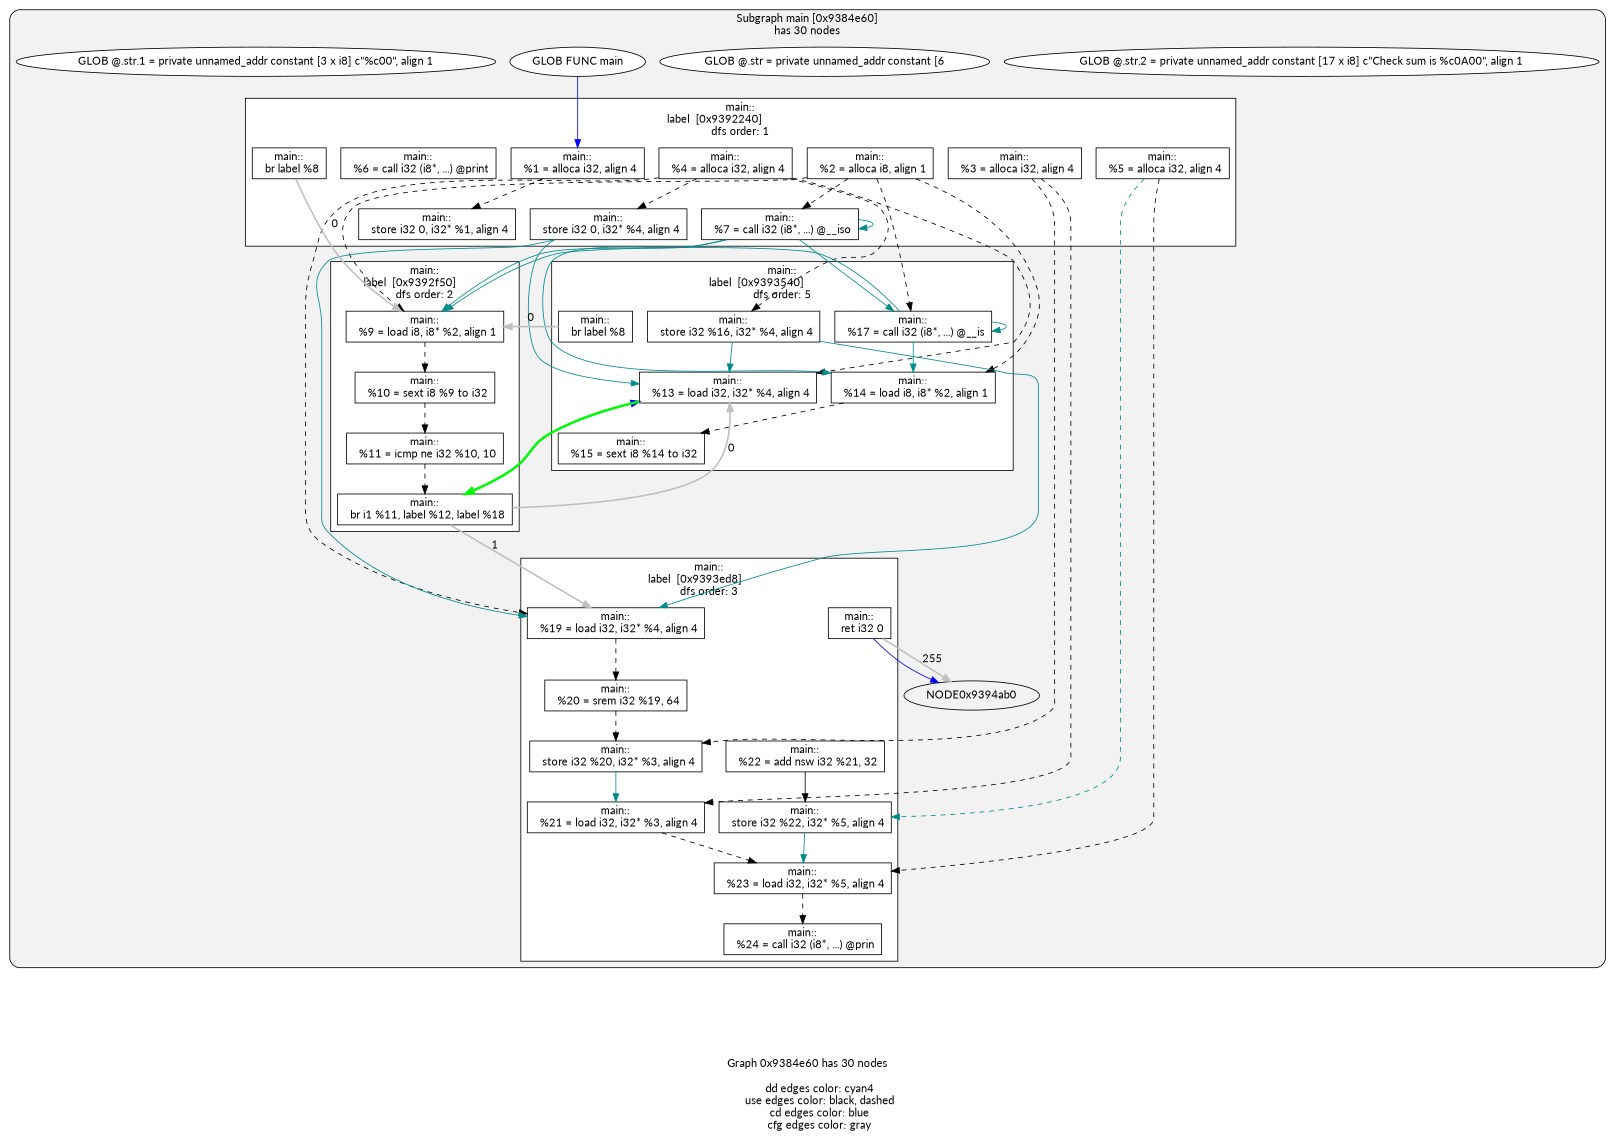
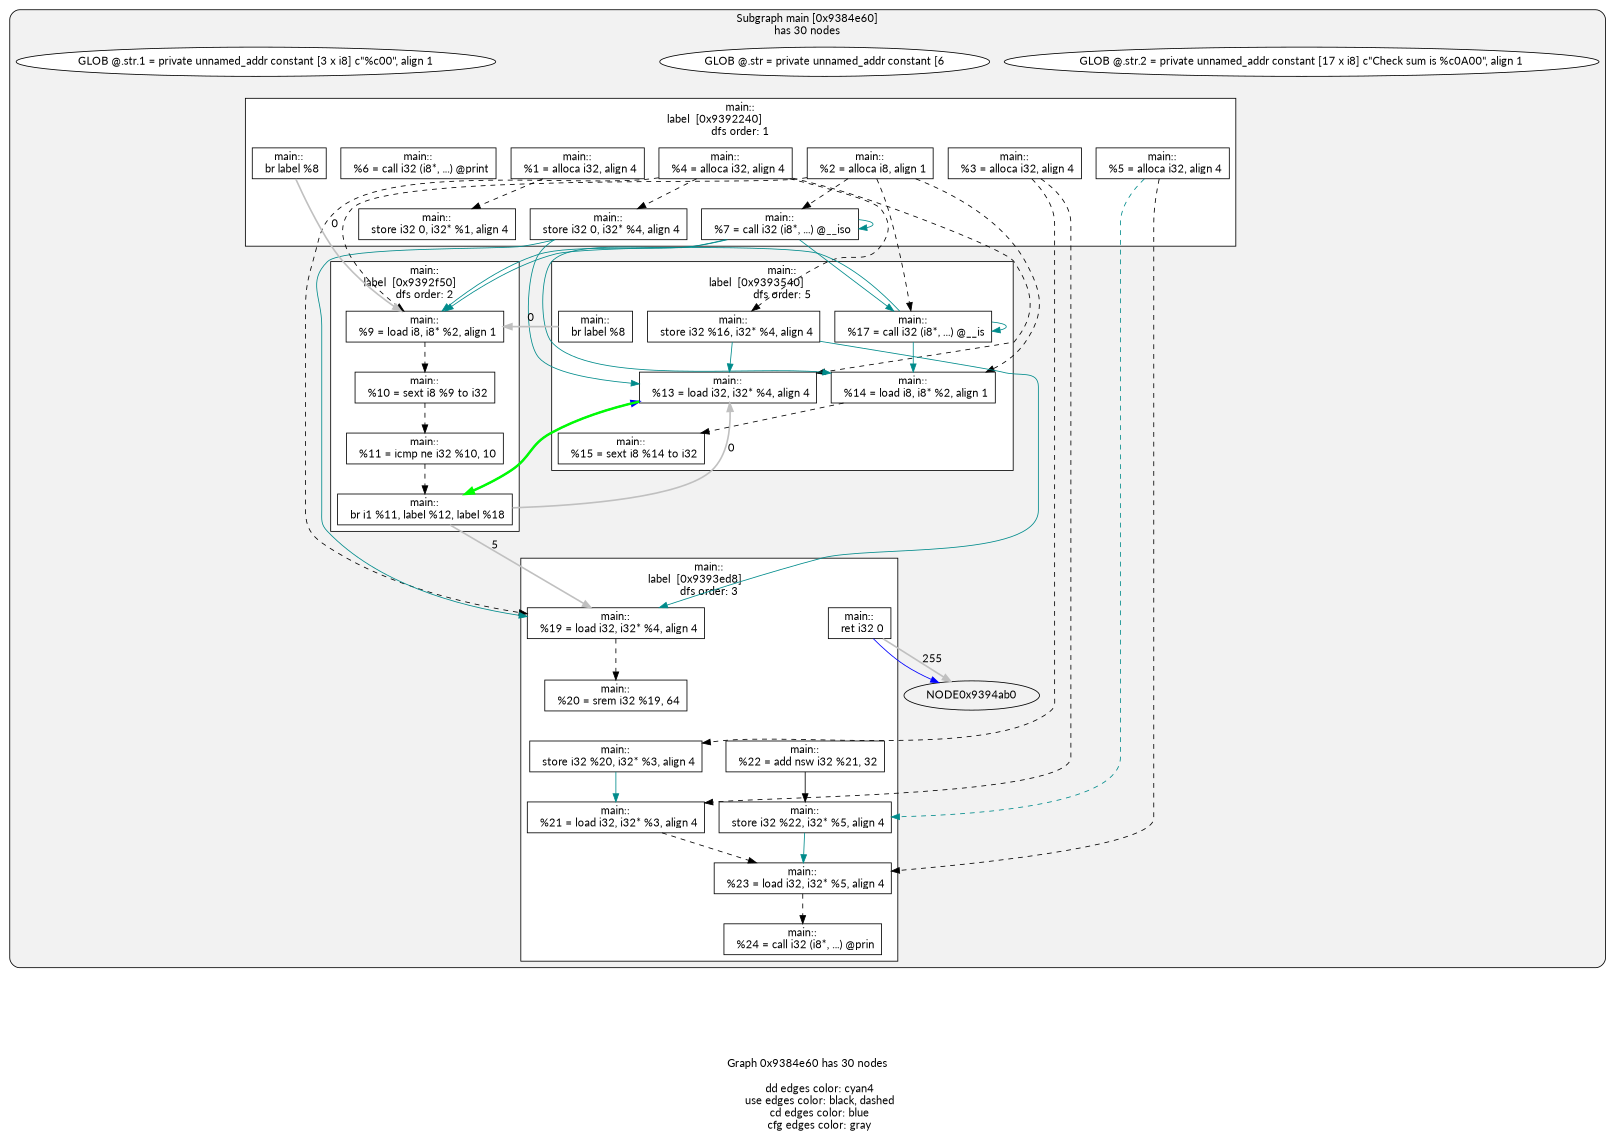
node "GLOB FUNC main": removed
edge "main:: br i1 %11, label %12, label %18" -> "main:: %19 = load i32, i32* %4, align 4": label "1" -> "5"
edge "main:: %20 = srem i32 %19, 64" -> "main:: store i32 %20, i32* %3, align 4": removed
